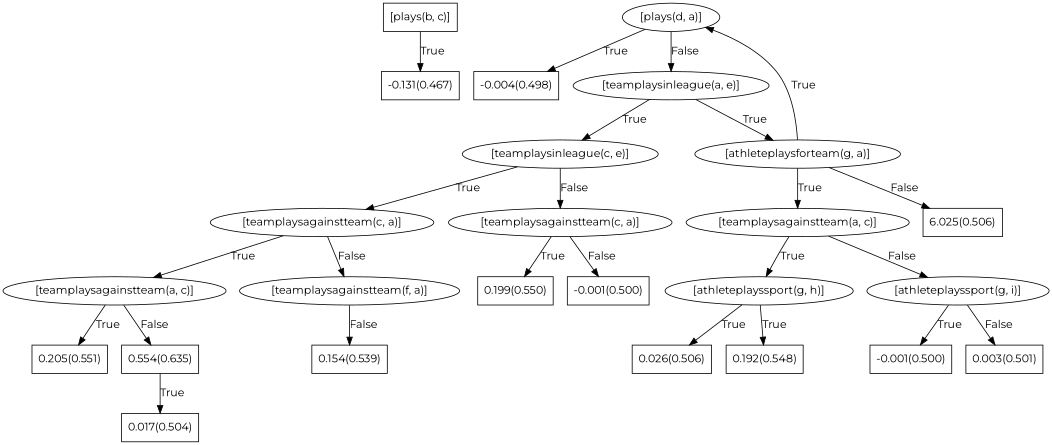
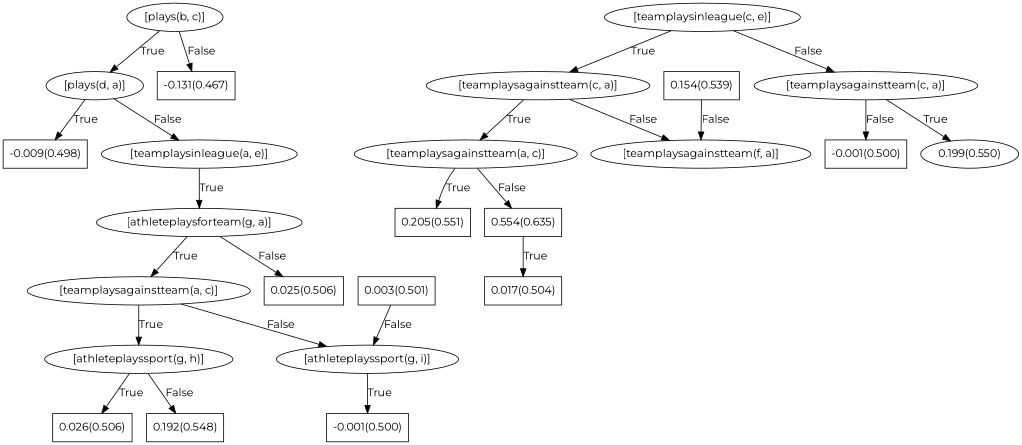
node "[plays(b, c)]": shape box -> ellipse
edge "[plays(b, c)]" -> "-0.131(0.467)": label "True" -> "False"
edge "[athleteplaysforteam(g, a)]" -> "[plays(d, a)]": now "[plays(b, c)]" -> "[plays(d, a)]"
node "-0.004(0.498)": label "-0.004(0.498)" -> "-0.009(0.498)"
edge "[teamplaysinleague(a, e)]" -> "[teamplaysinleague(c, e)]": removed, label "True"
node "6.025(0.506)": label "6.025(0.506)" -> "0.025(0.506)"
node "0.199(0.550)": shape box -> ellipse
edge "[teamplaysagainstteam(f, a)]" -> "0.154(0.539)": reversed
edge "[athleteplayssport(g, i)]" -> "0.003(0.501)": reversed
edge "[athleteplayssport(g, h)]" -> "0.192(0.548)": label "True" -> "False"
